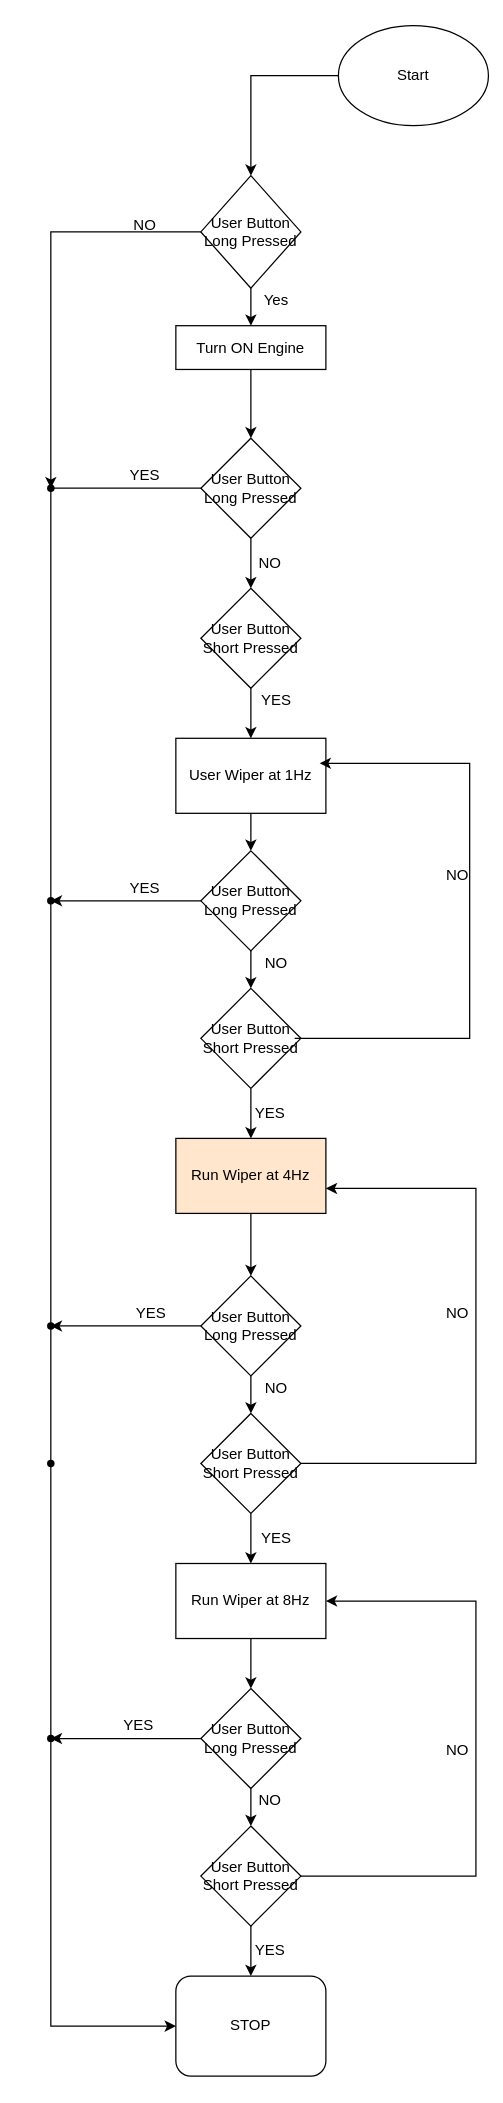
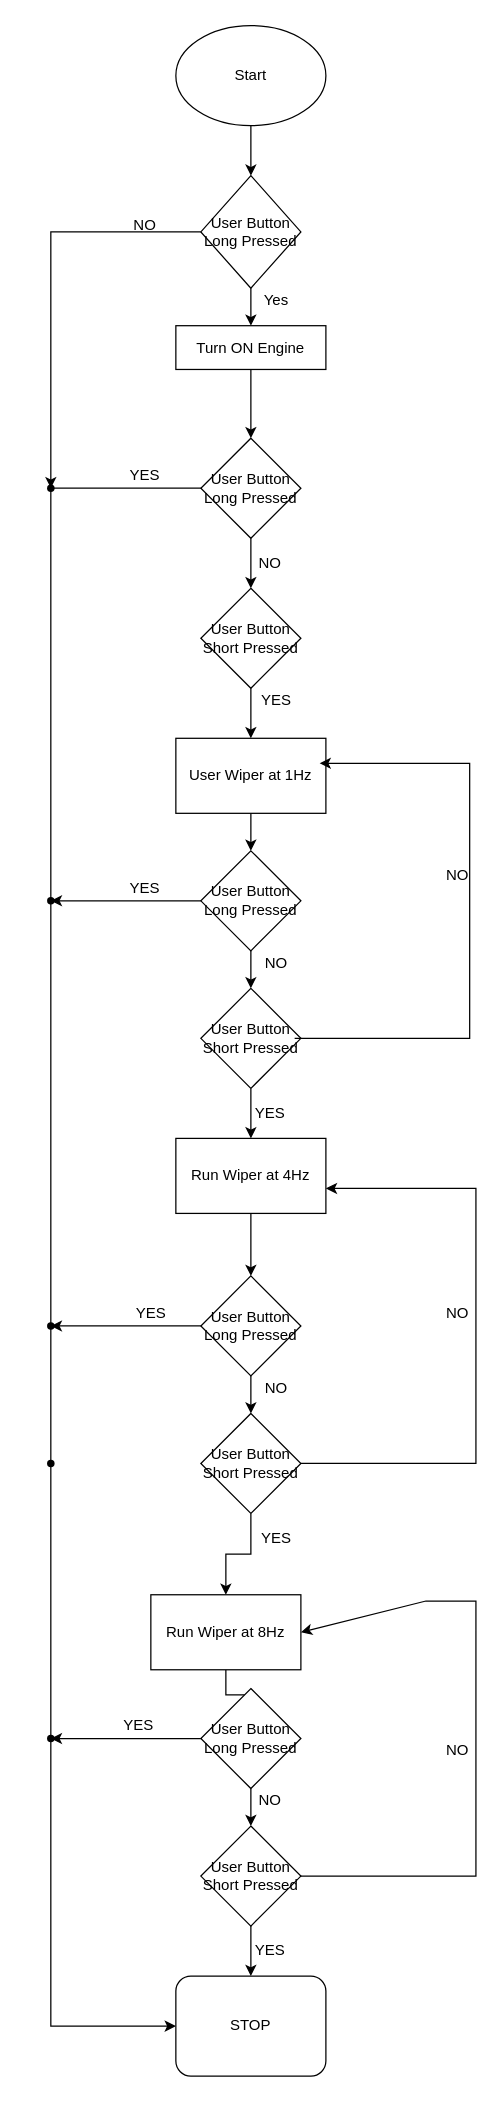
node "Start": moved (413, 76) -> (251, 76)
node "Run Wiper at 4Hz": fillcolor #ffe6cc -> #ffffff
node "Run Wiper at 8Hz": moved (251, 1601) -> (226, 1632)
